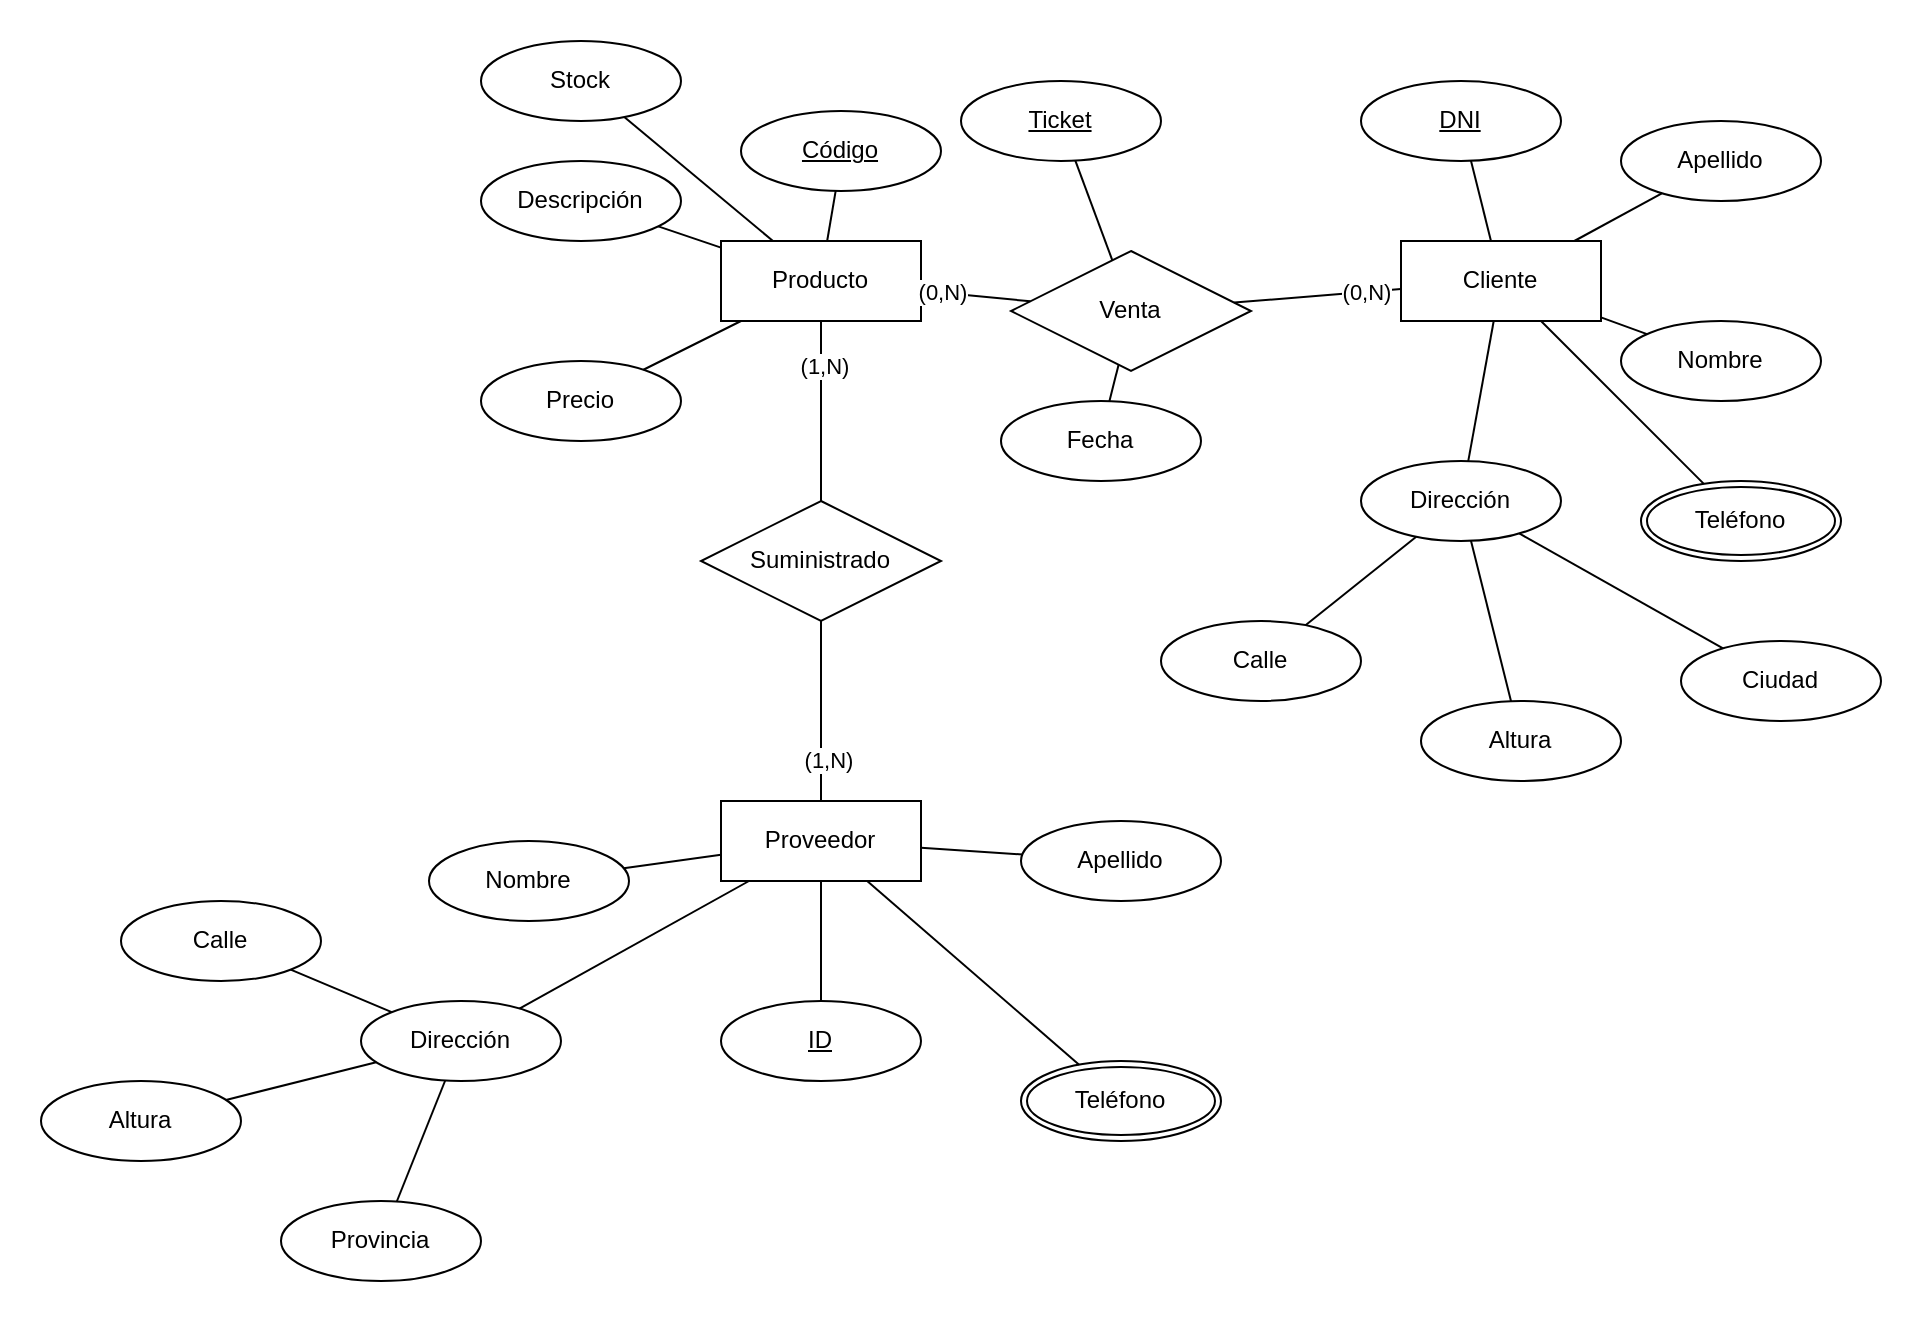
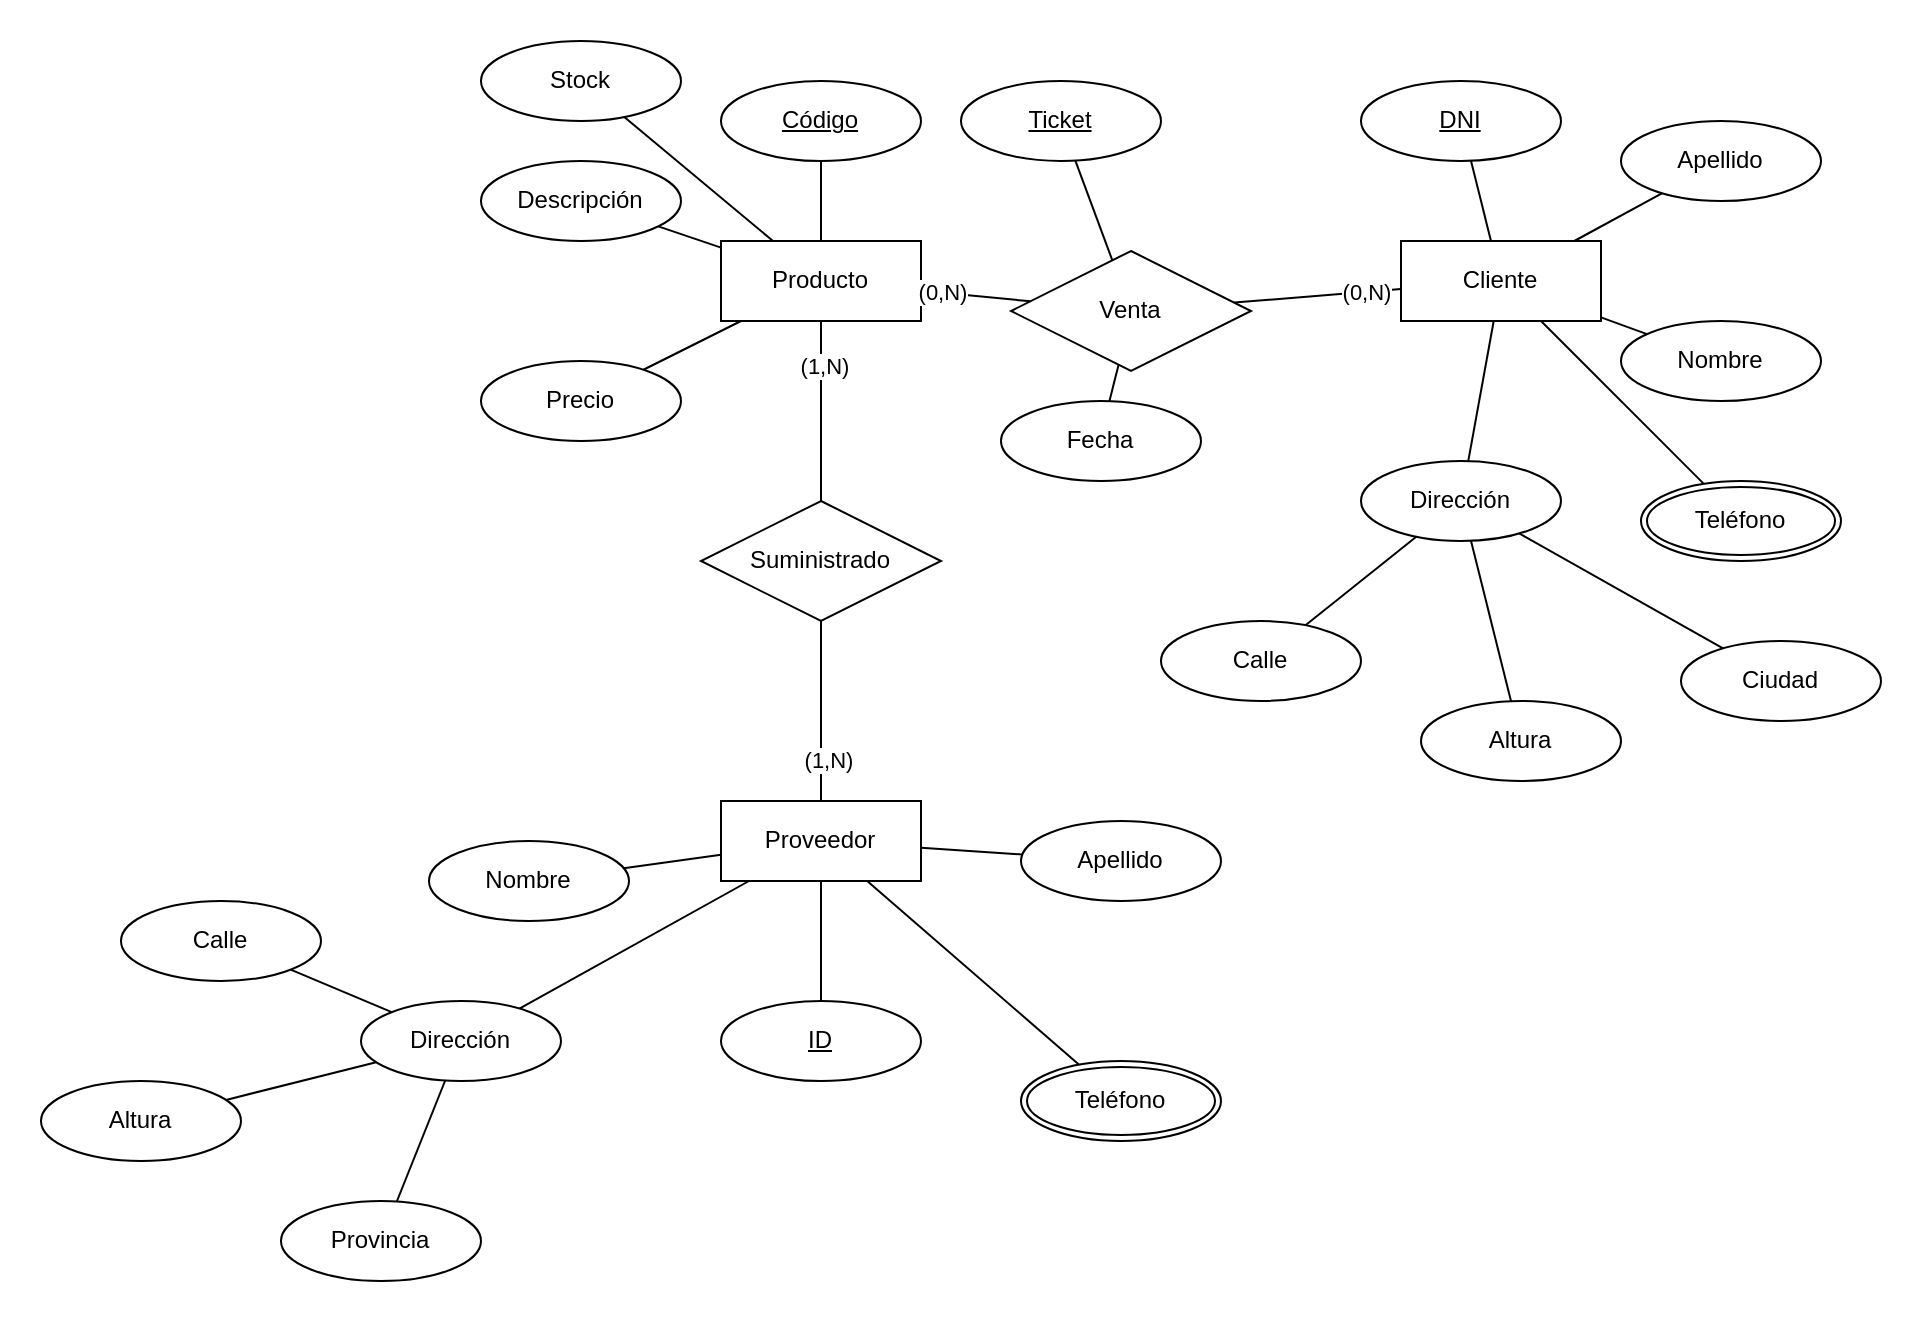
node "Código": moved (841, 151) -> (821, 121)
